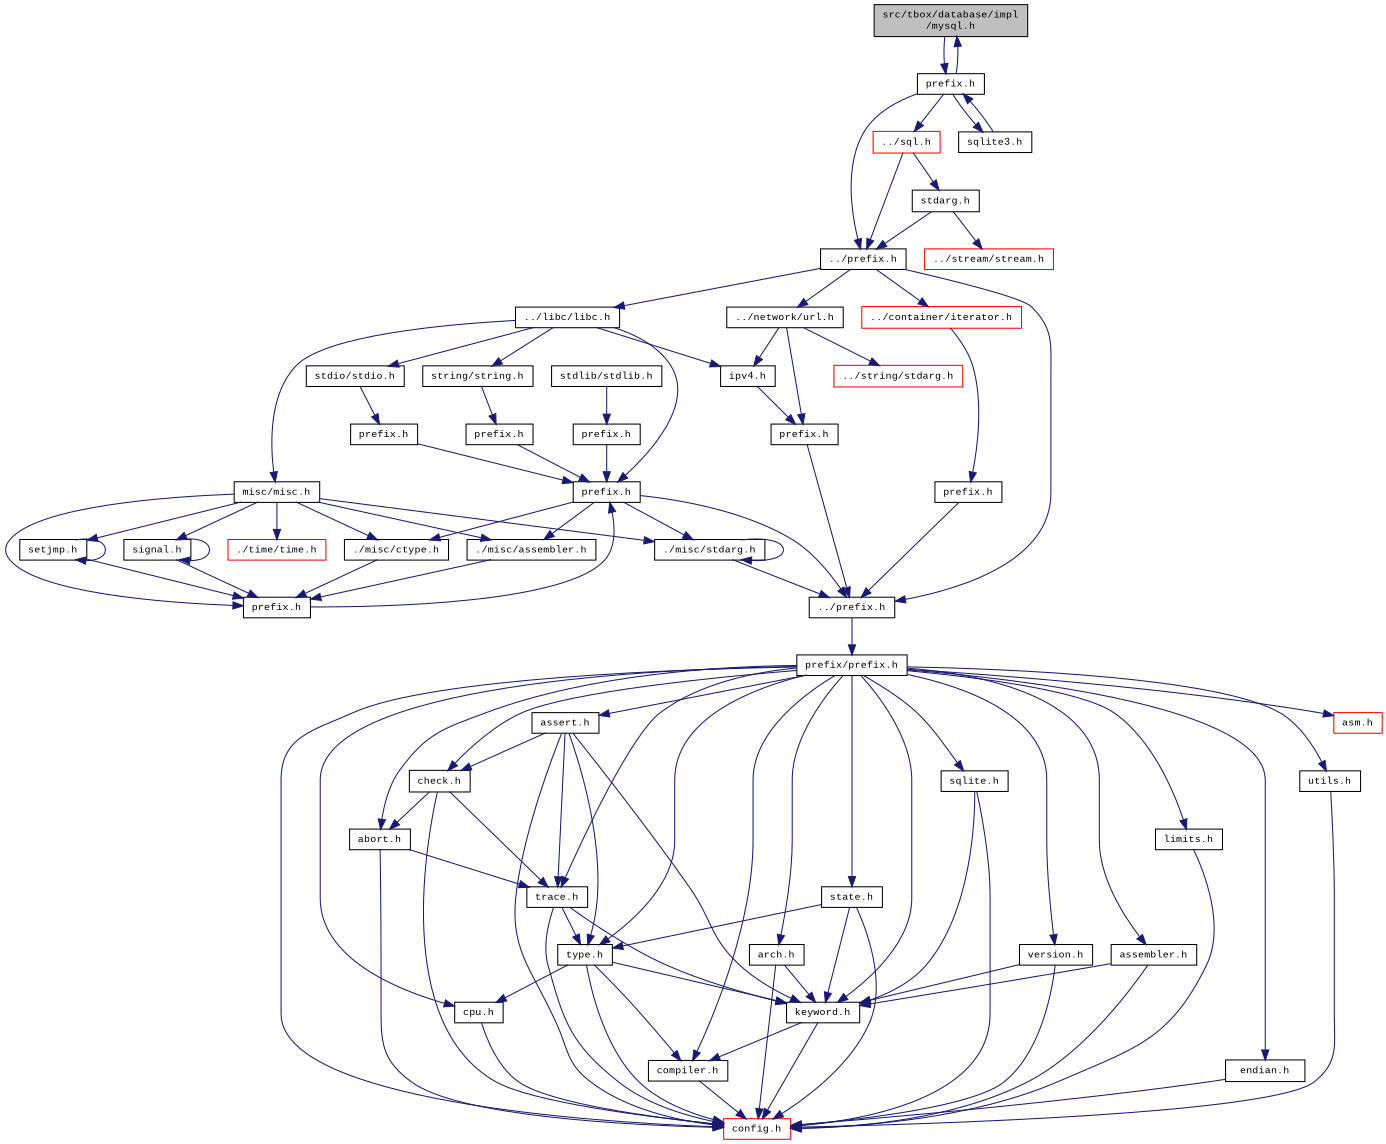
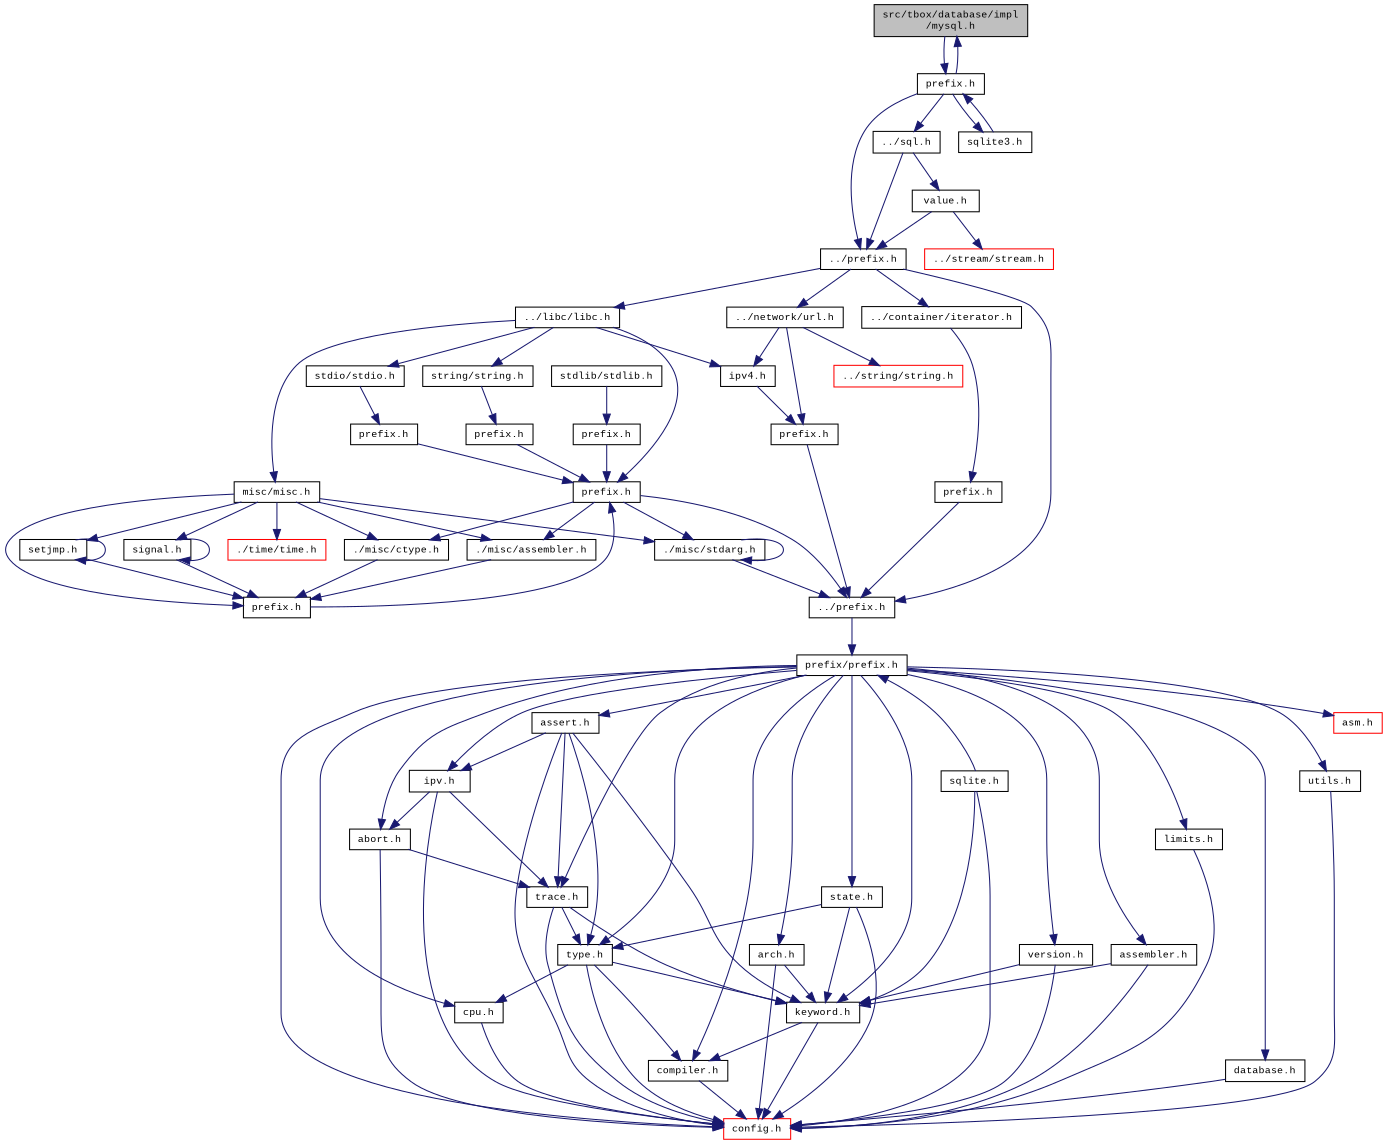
node "../sql.h": color red -> black
node "stdarg.h": label "stdarg.h" -> "value.h"
node "../container/iterator.h": color red -> black
node "../string/stdarg.h": label "../string/stdarg.h" -> "../string/string.h"
edge "prefix/prefix.h" -> "sqlite.h": reversed
node "check.h": label "check.h" -> "ipv.h"
node "endian.h": label "endian.h" -> "database.h"
